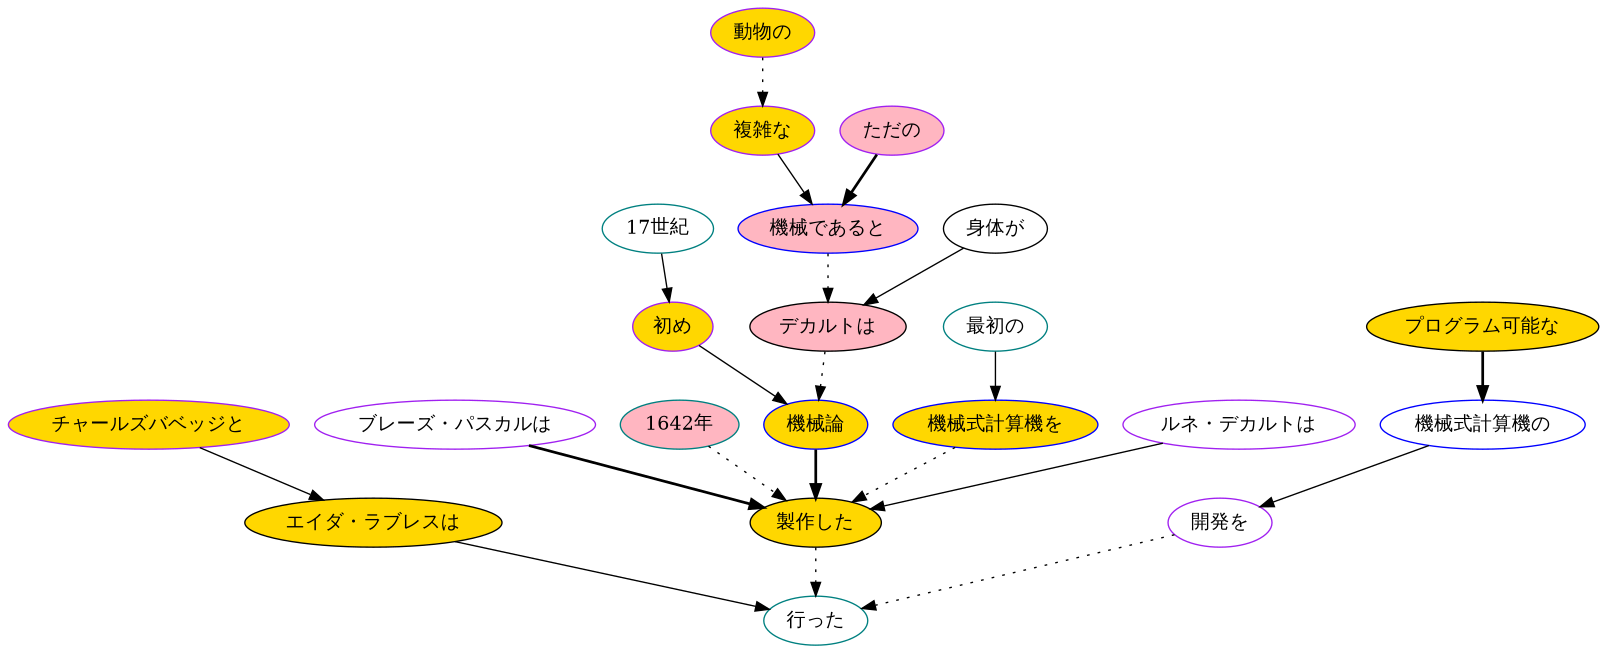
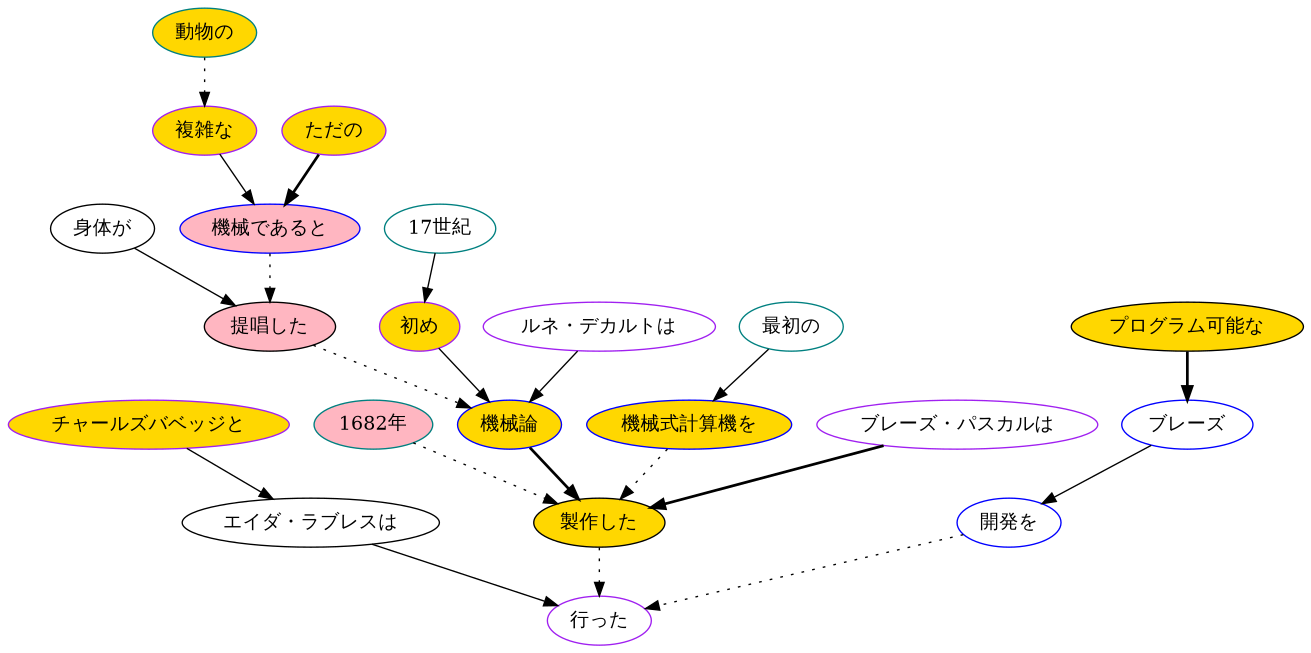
node "動物の": color purple -> teal
node "ただの": fillcolor lightpink -> gold
node "デカルトは": label "デカルトは" -> "提唱した"
node "1642年": label "1642年" -> "1682年"
node "機械式計算機の": label "機械式計算機の" -> "ブレーズ"
edge "ルネ・デカルトは" -> "製作した": now "ルネ・デカルトは" -> "機械論"
node "エイダ・ラブレスは": fillcolor gold -> white
node "開発を": color purple -> blue
node "行った": color teal -> purple
